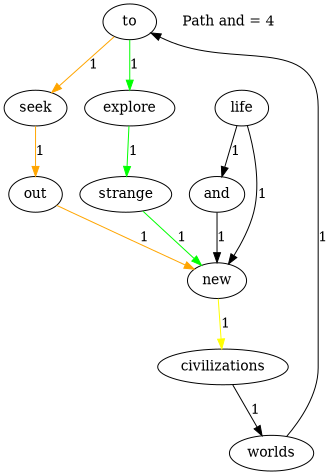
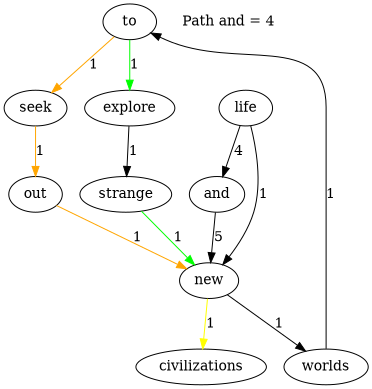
edge "explore" -> "strange": color green -> black
edge "life" -> "and": label "1" -> "4"
edge "and" -> "new": label "1" -> "5"
edge "civilizations" -> "worlds": now "new" -> "worlds"
